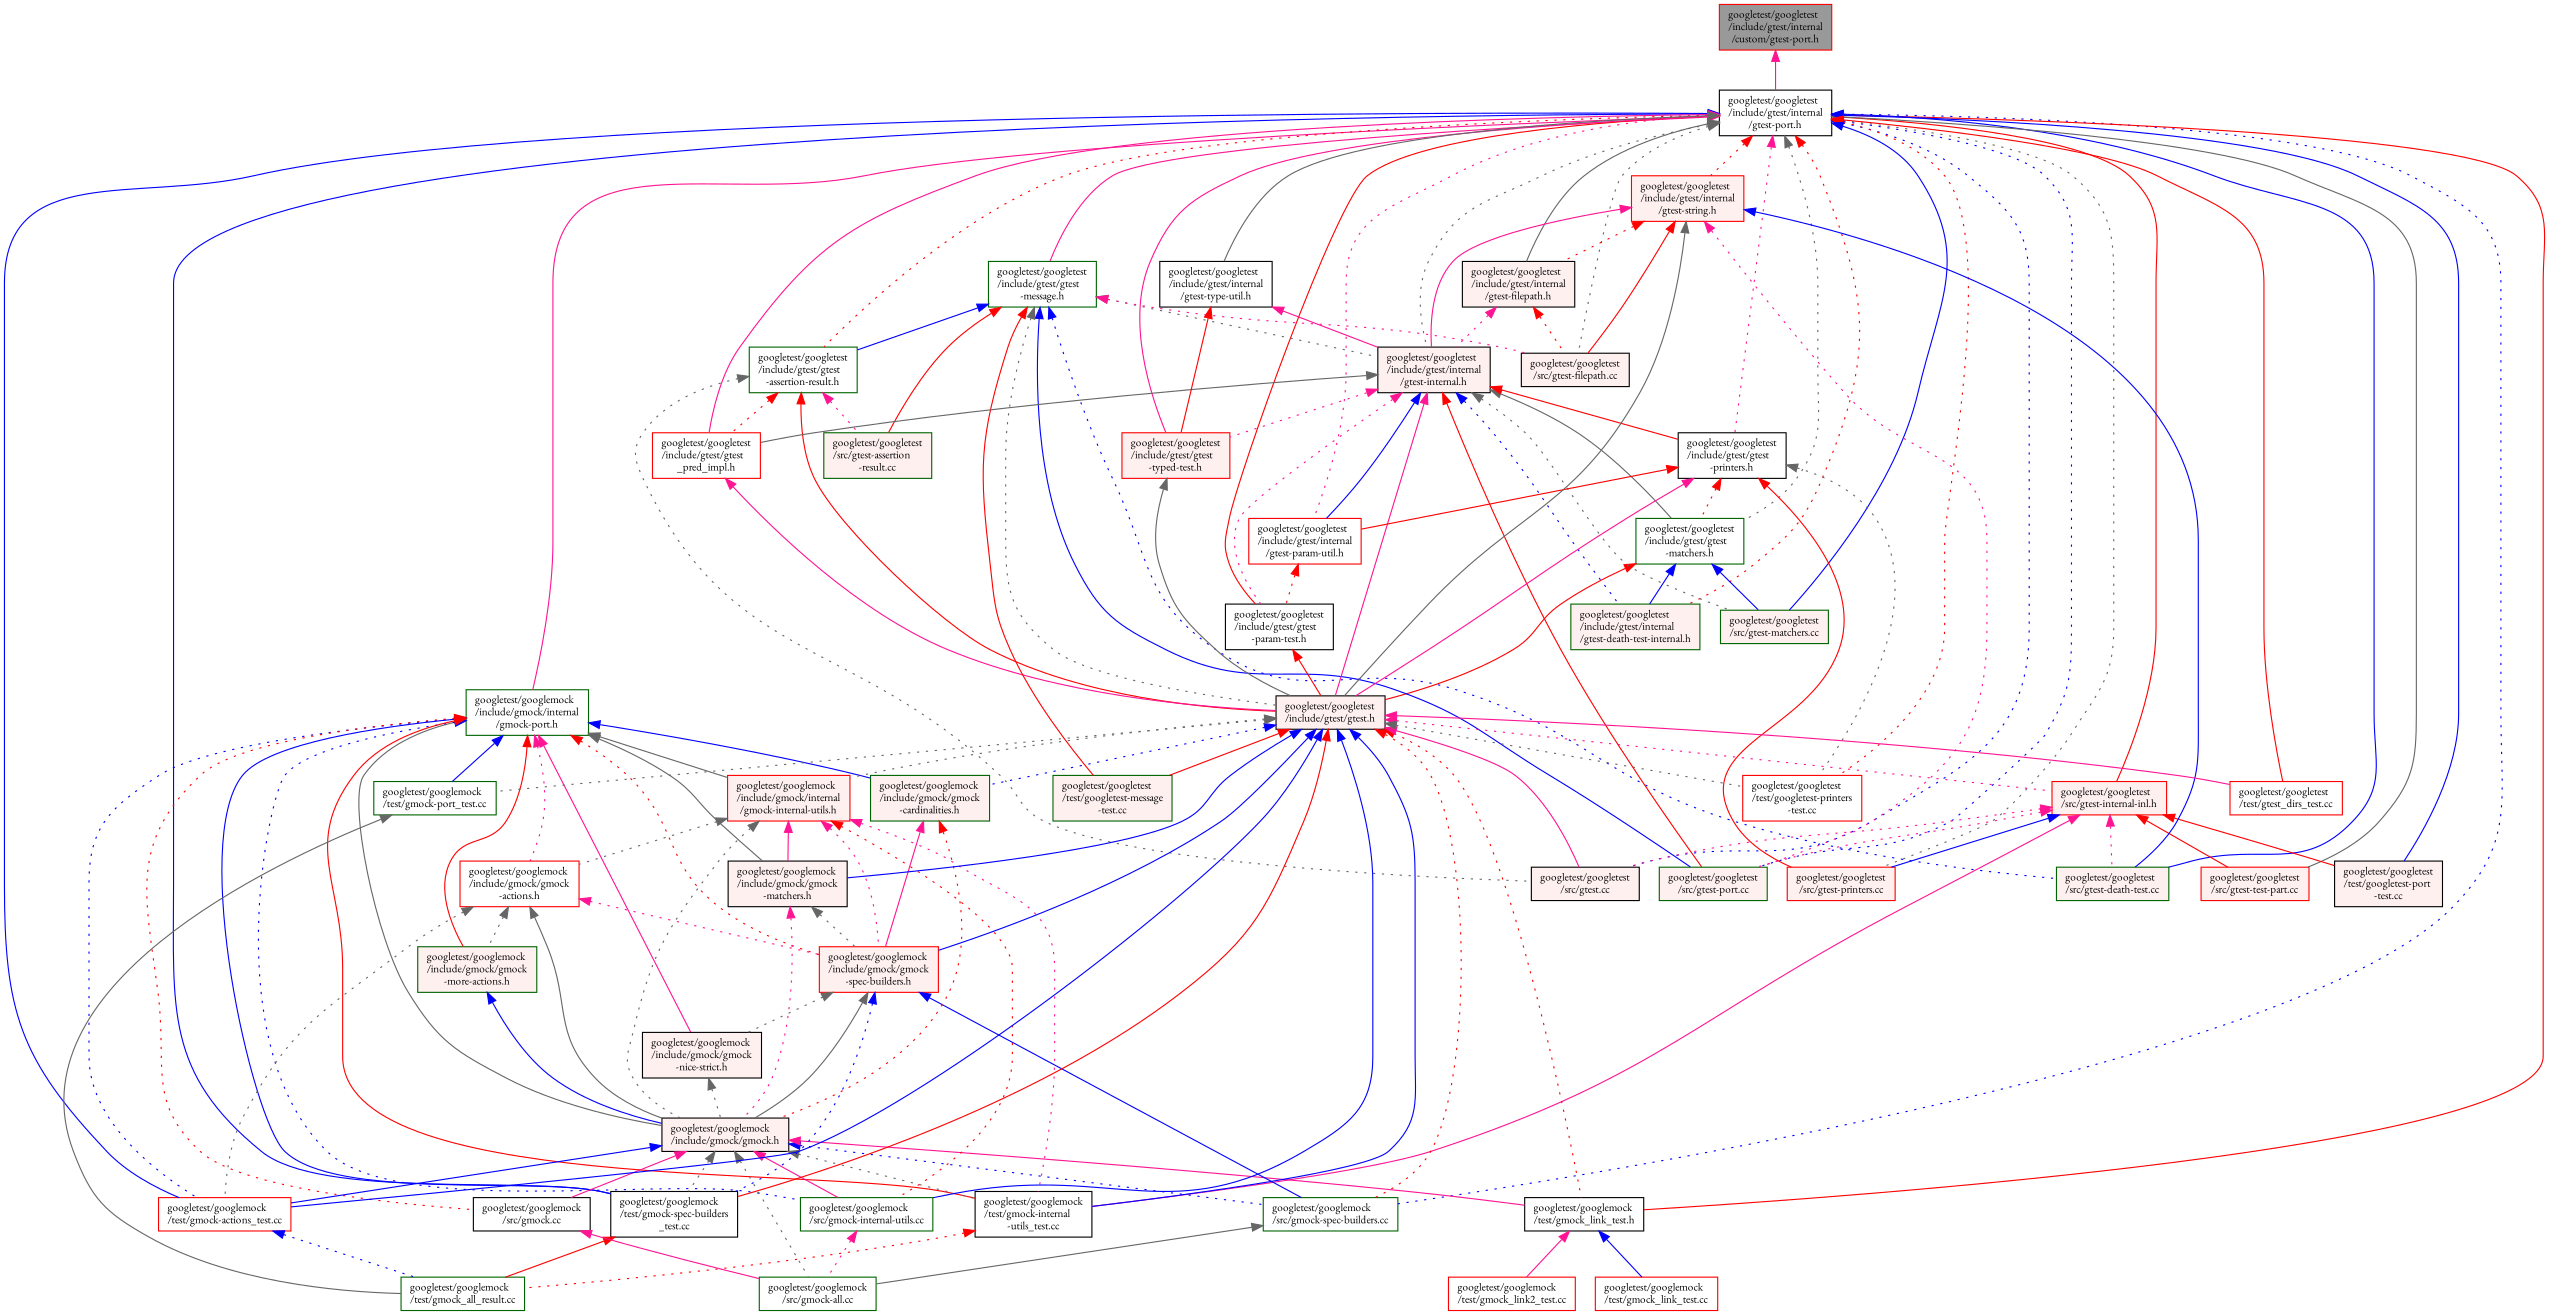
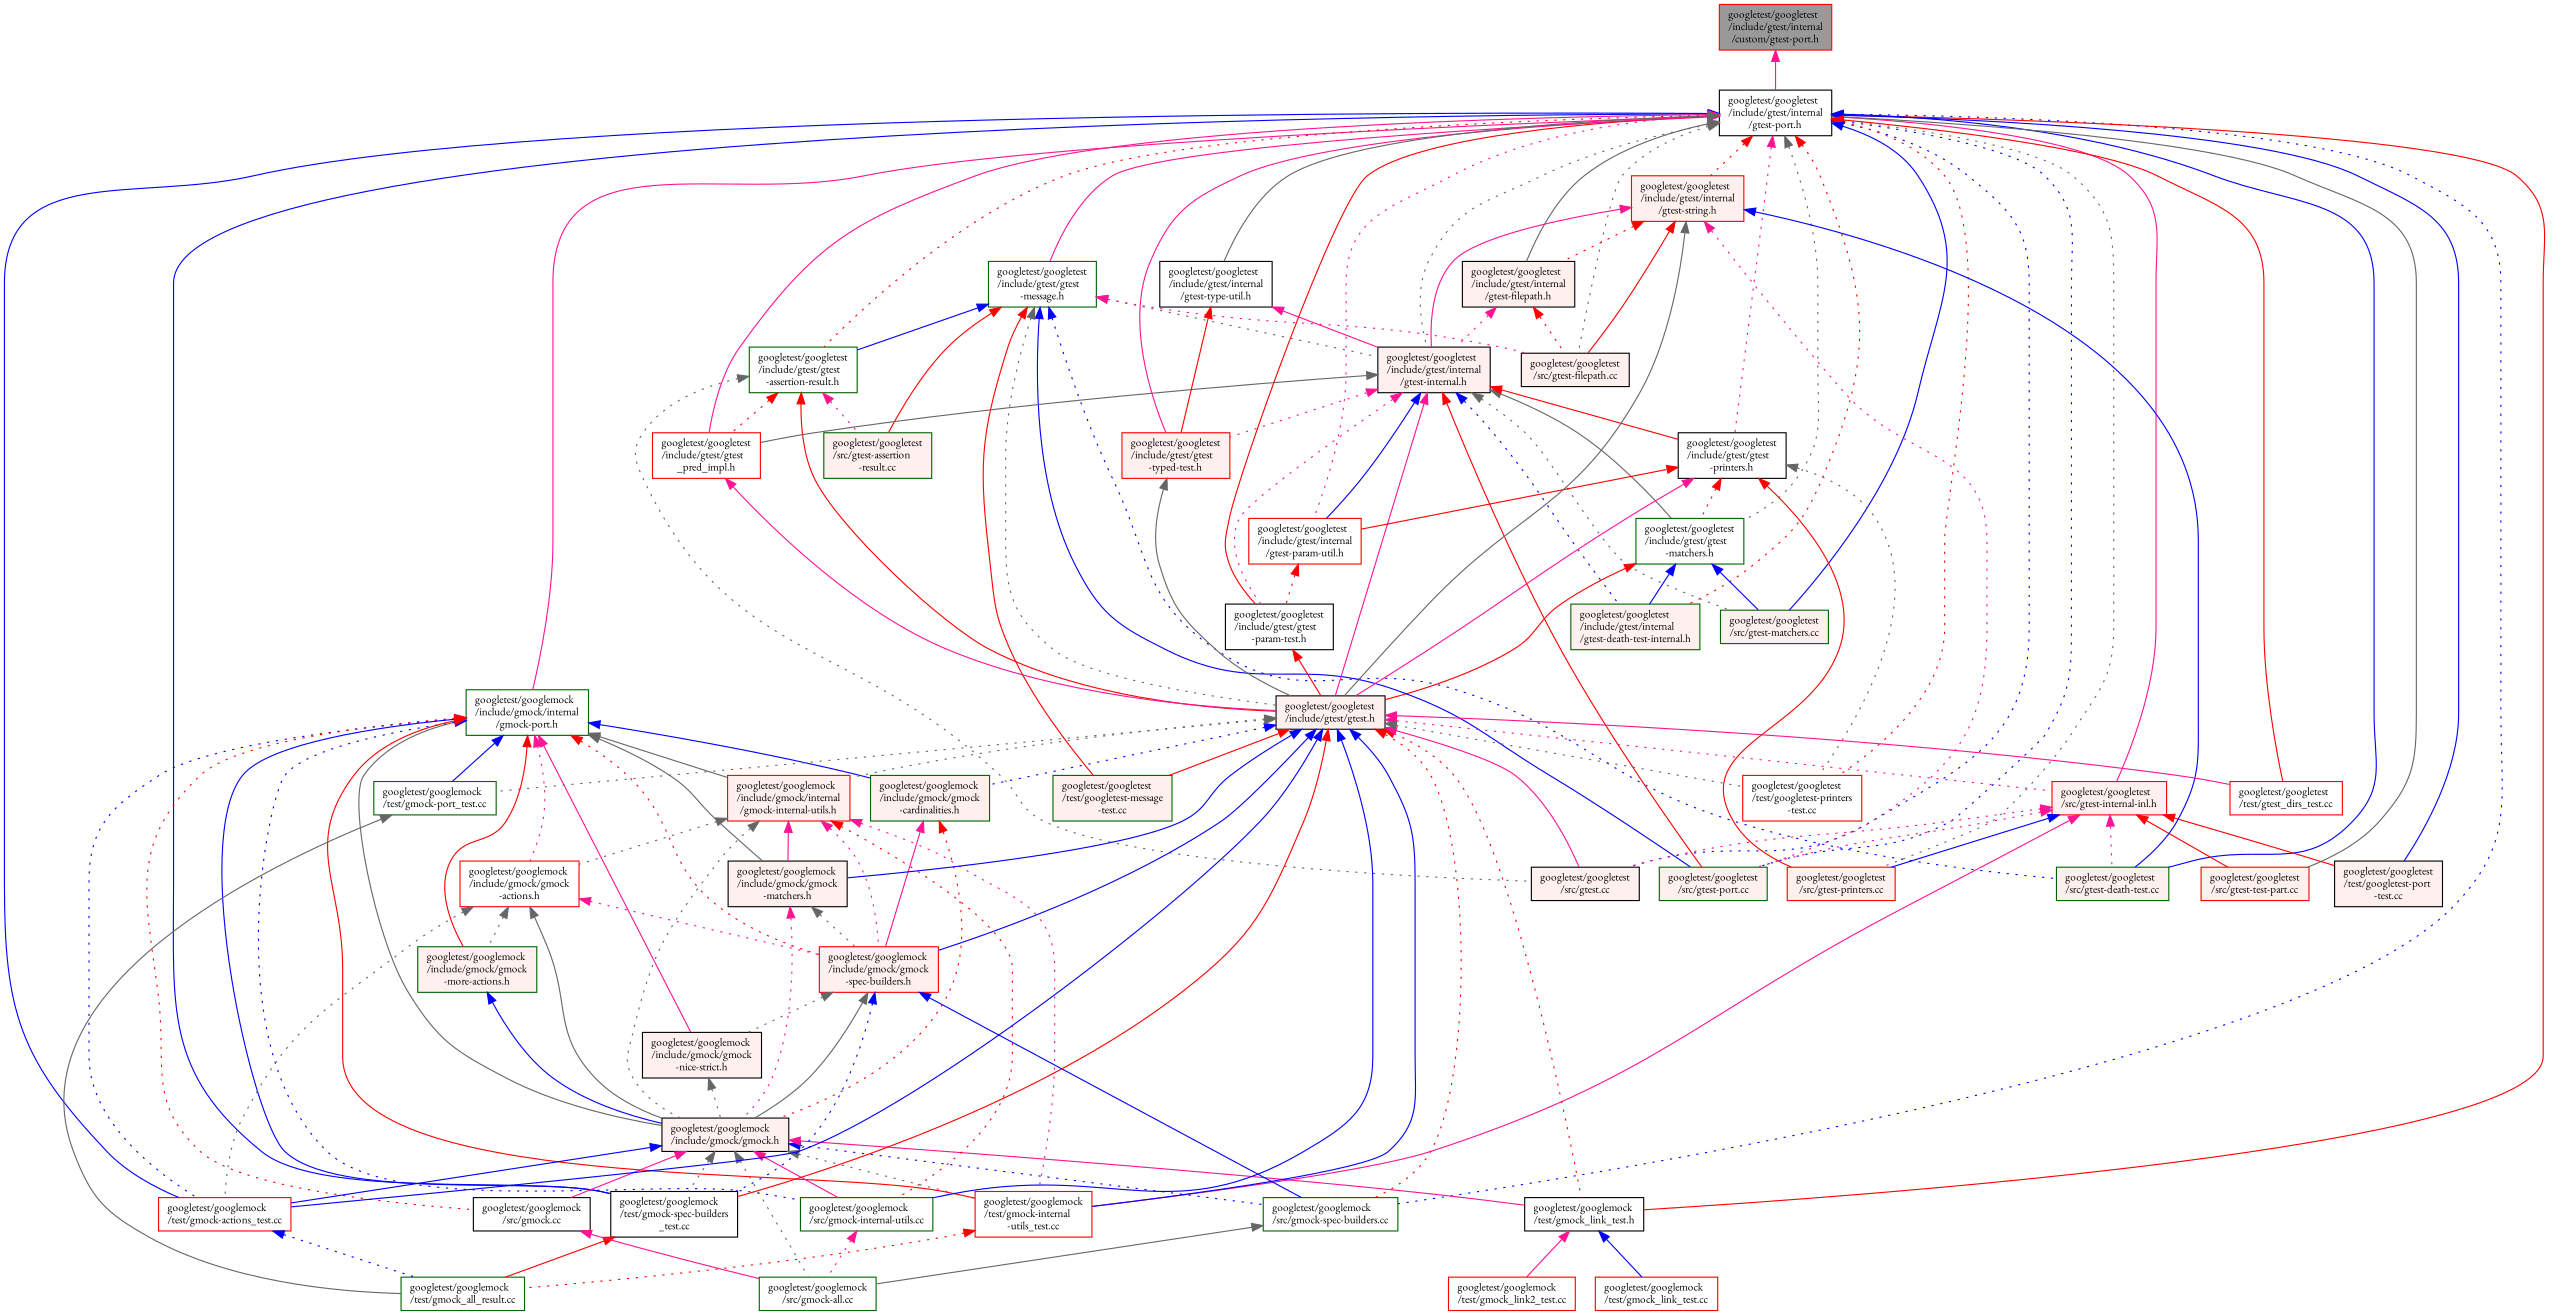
edge "googletest/googletest /src/gtest-internal-inl.h" -> "googletest/googletest /include/gtest/internal /gtest-port.h": color red -> deeppink
node "googletest/googlemock /test/gmock-internal -utils_test.cc": color black -> red
